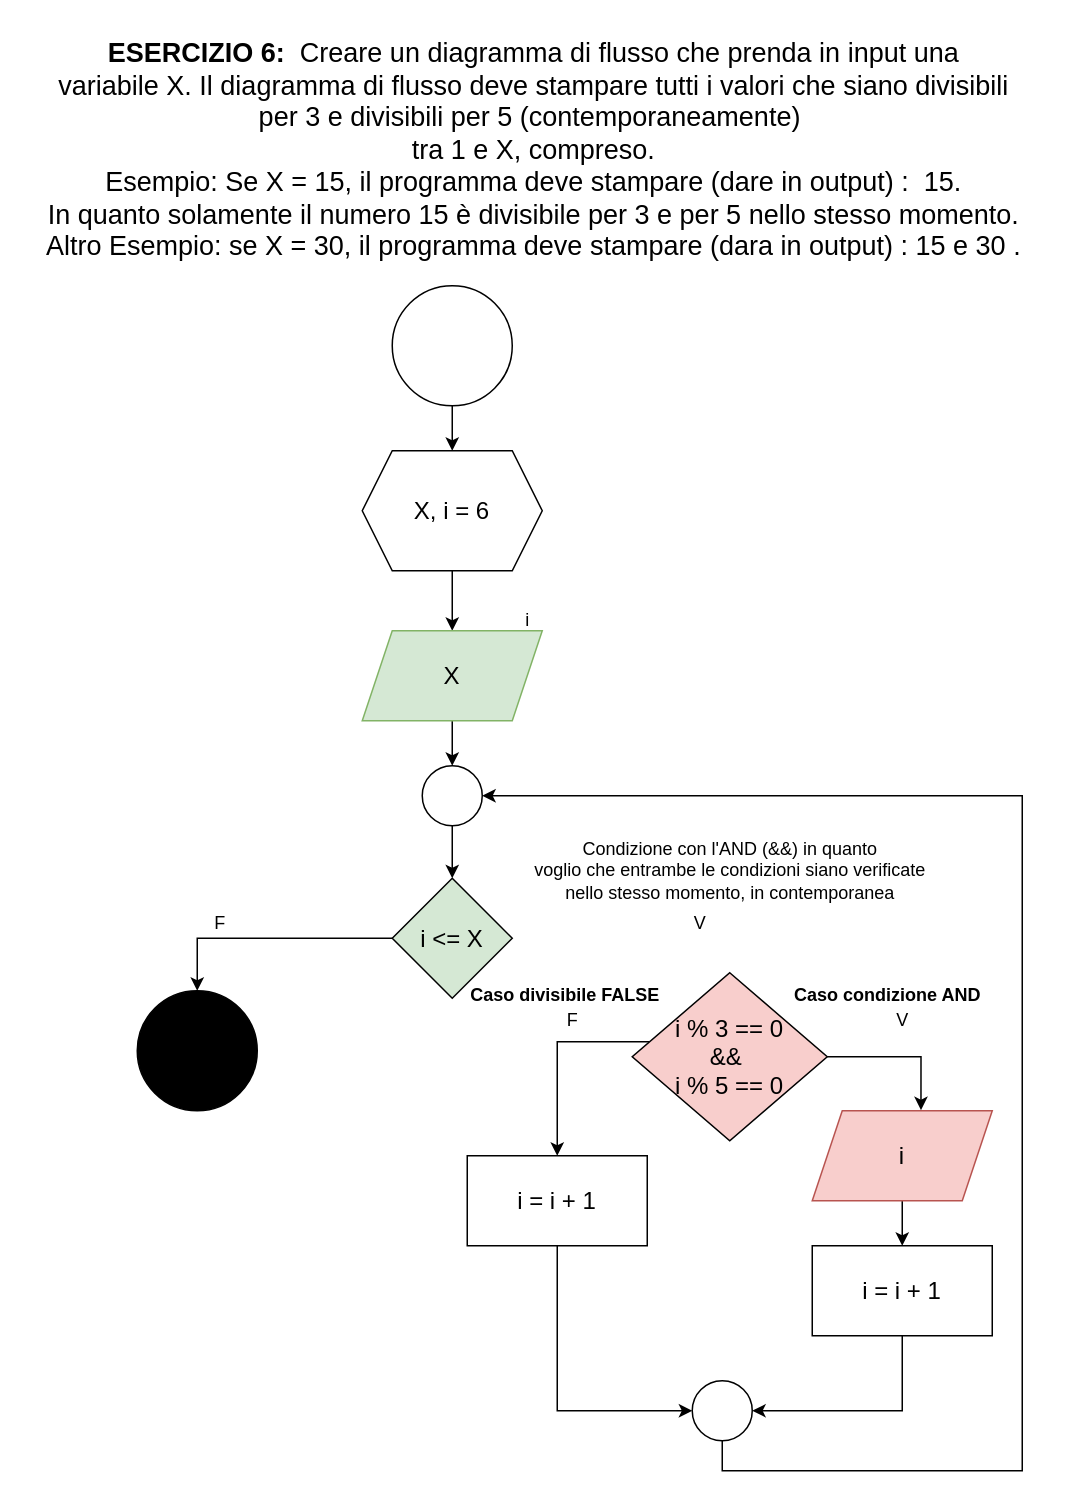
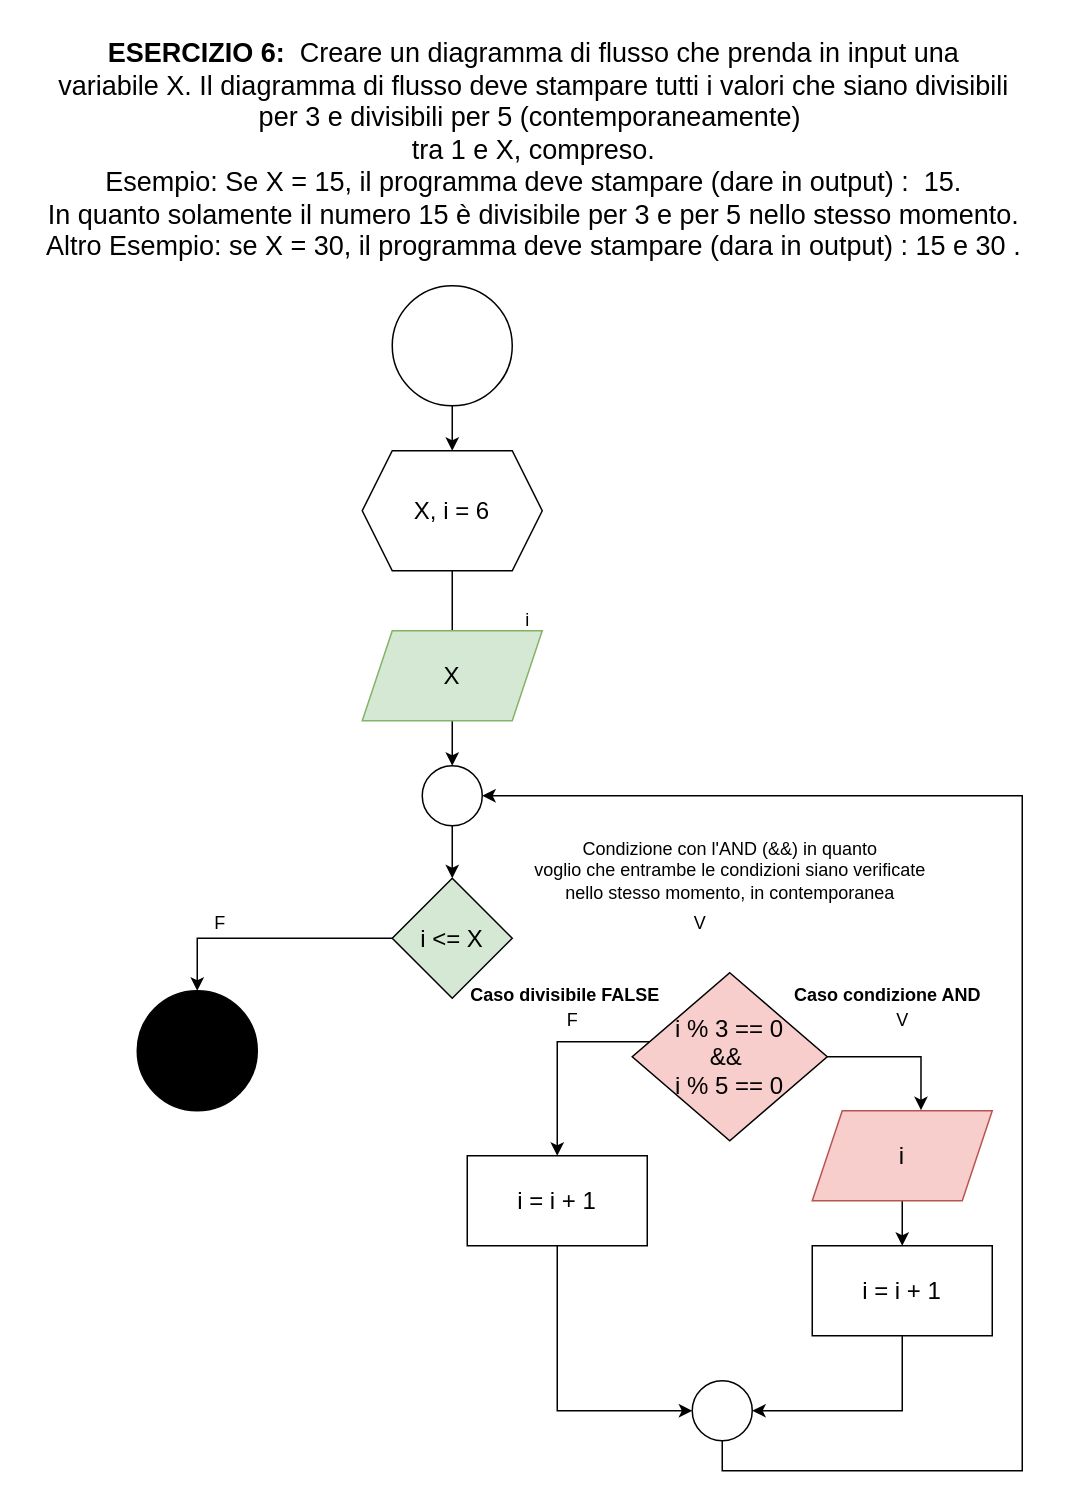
edge "X, i = 6" -> "X": arrowhead classic -> none
